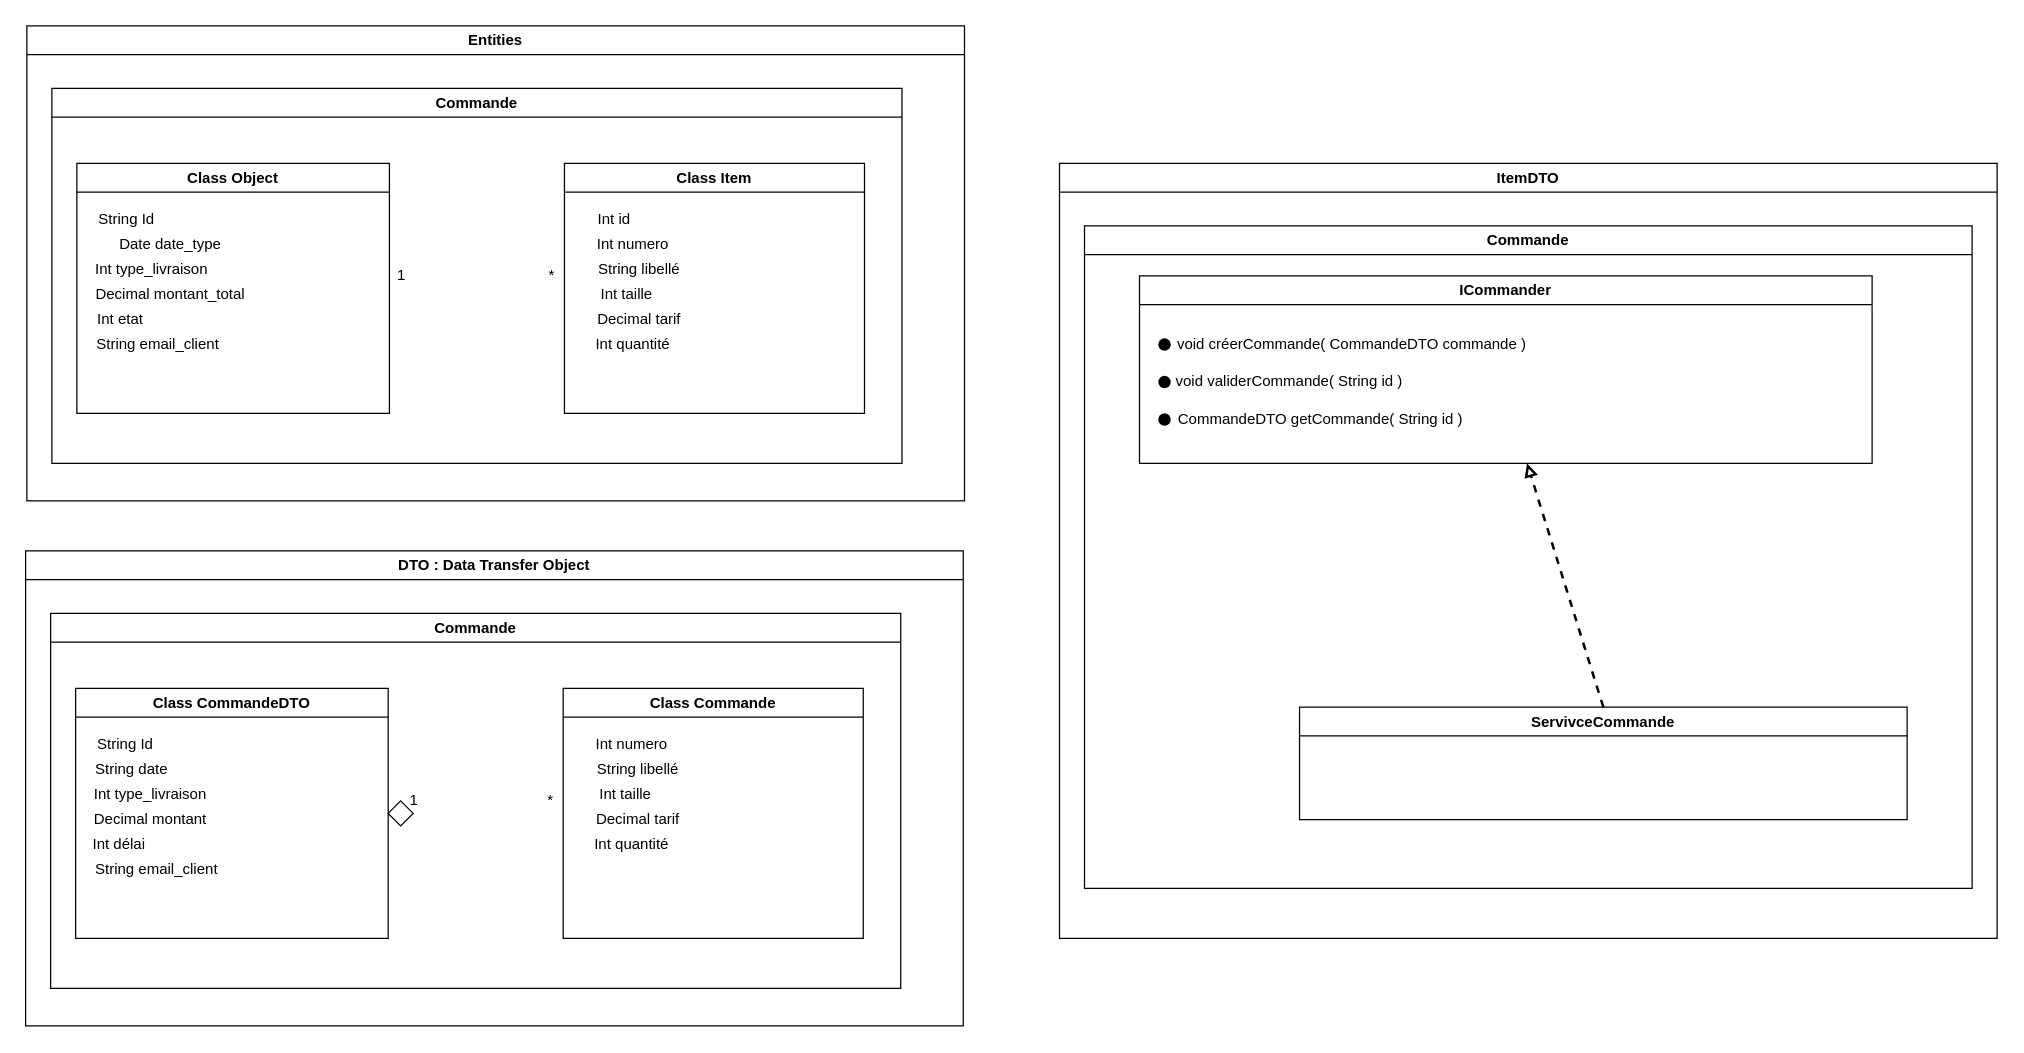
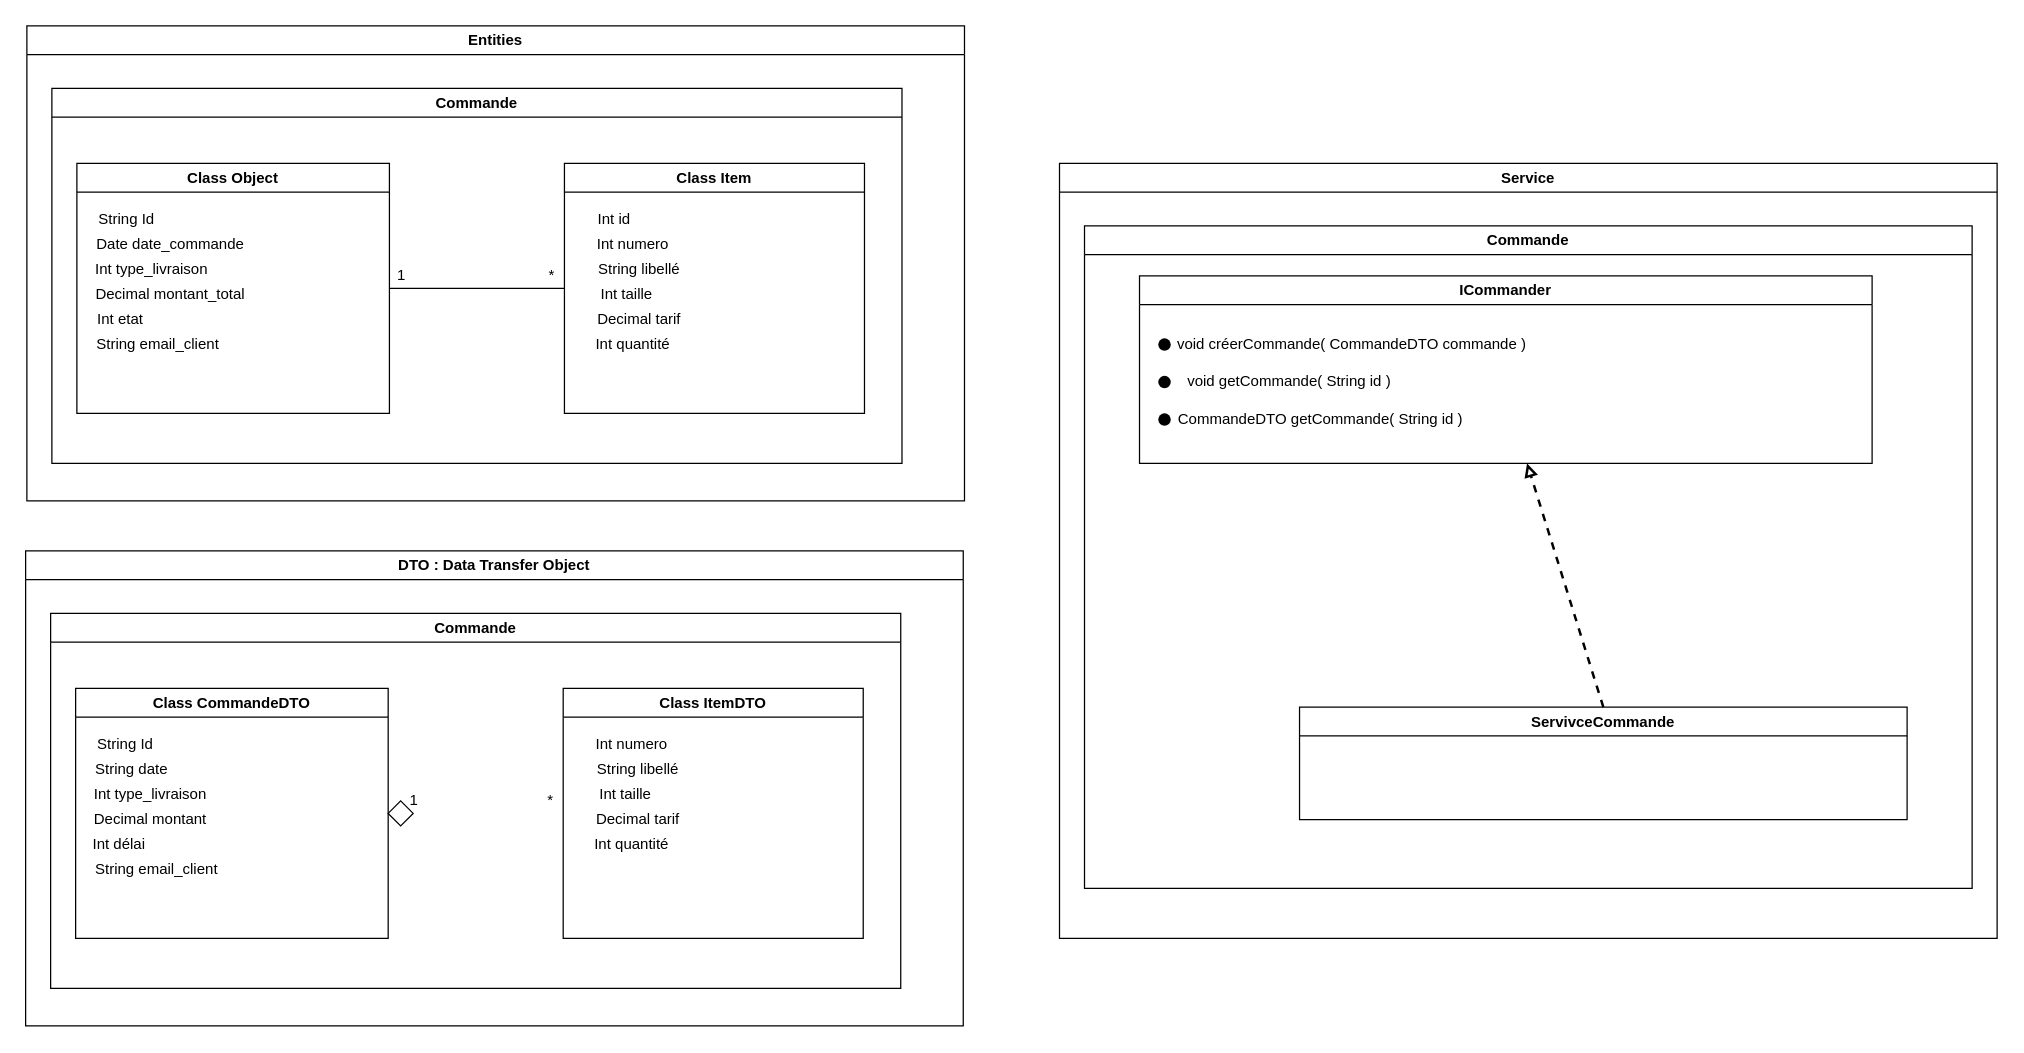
node "ItemDTO": label "ItemDTO" -> "Service"
node "Date date_type": label "Date date_type" -> "Date date_commande"
edge "Class Object" -- "Class Item": added
node "void validerCommande( String id )": label "void validerCommande( String id )" -> "void getCommande( String id )"
node "Class Commande": label "Class Commande" -> "Class ItemDTO"
